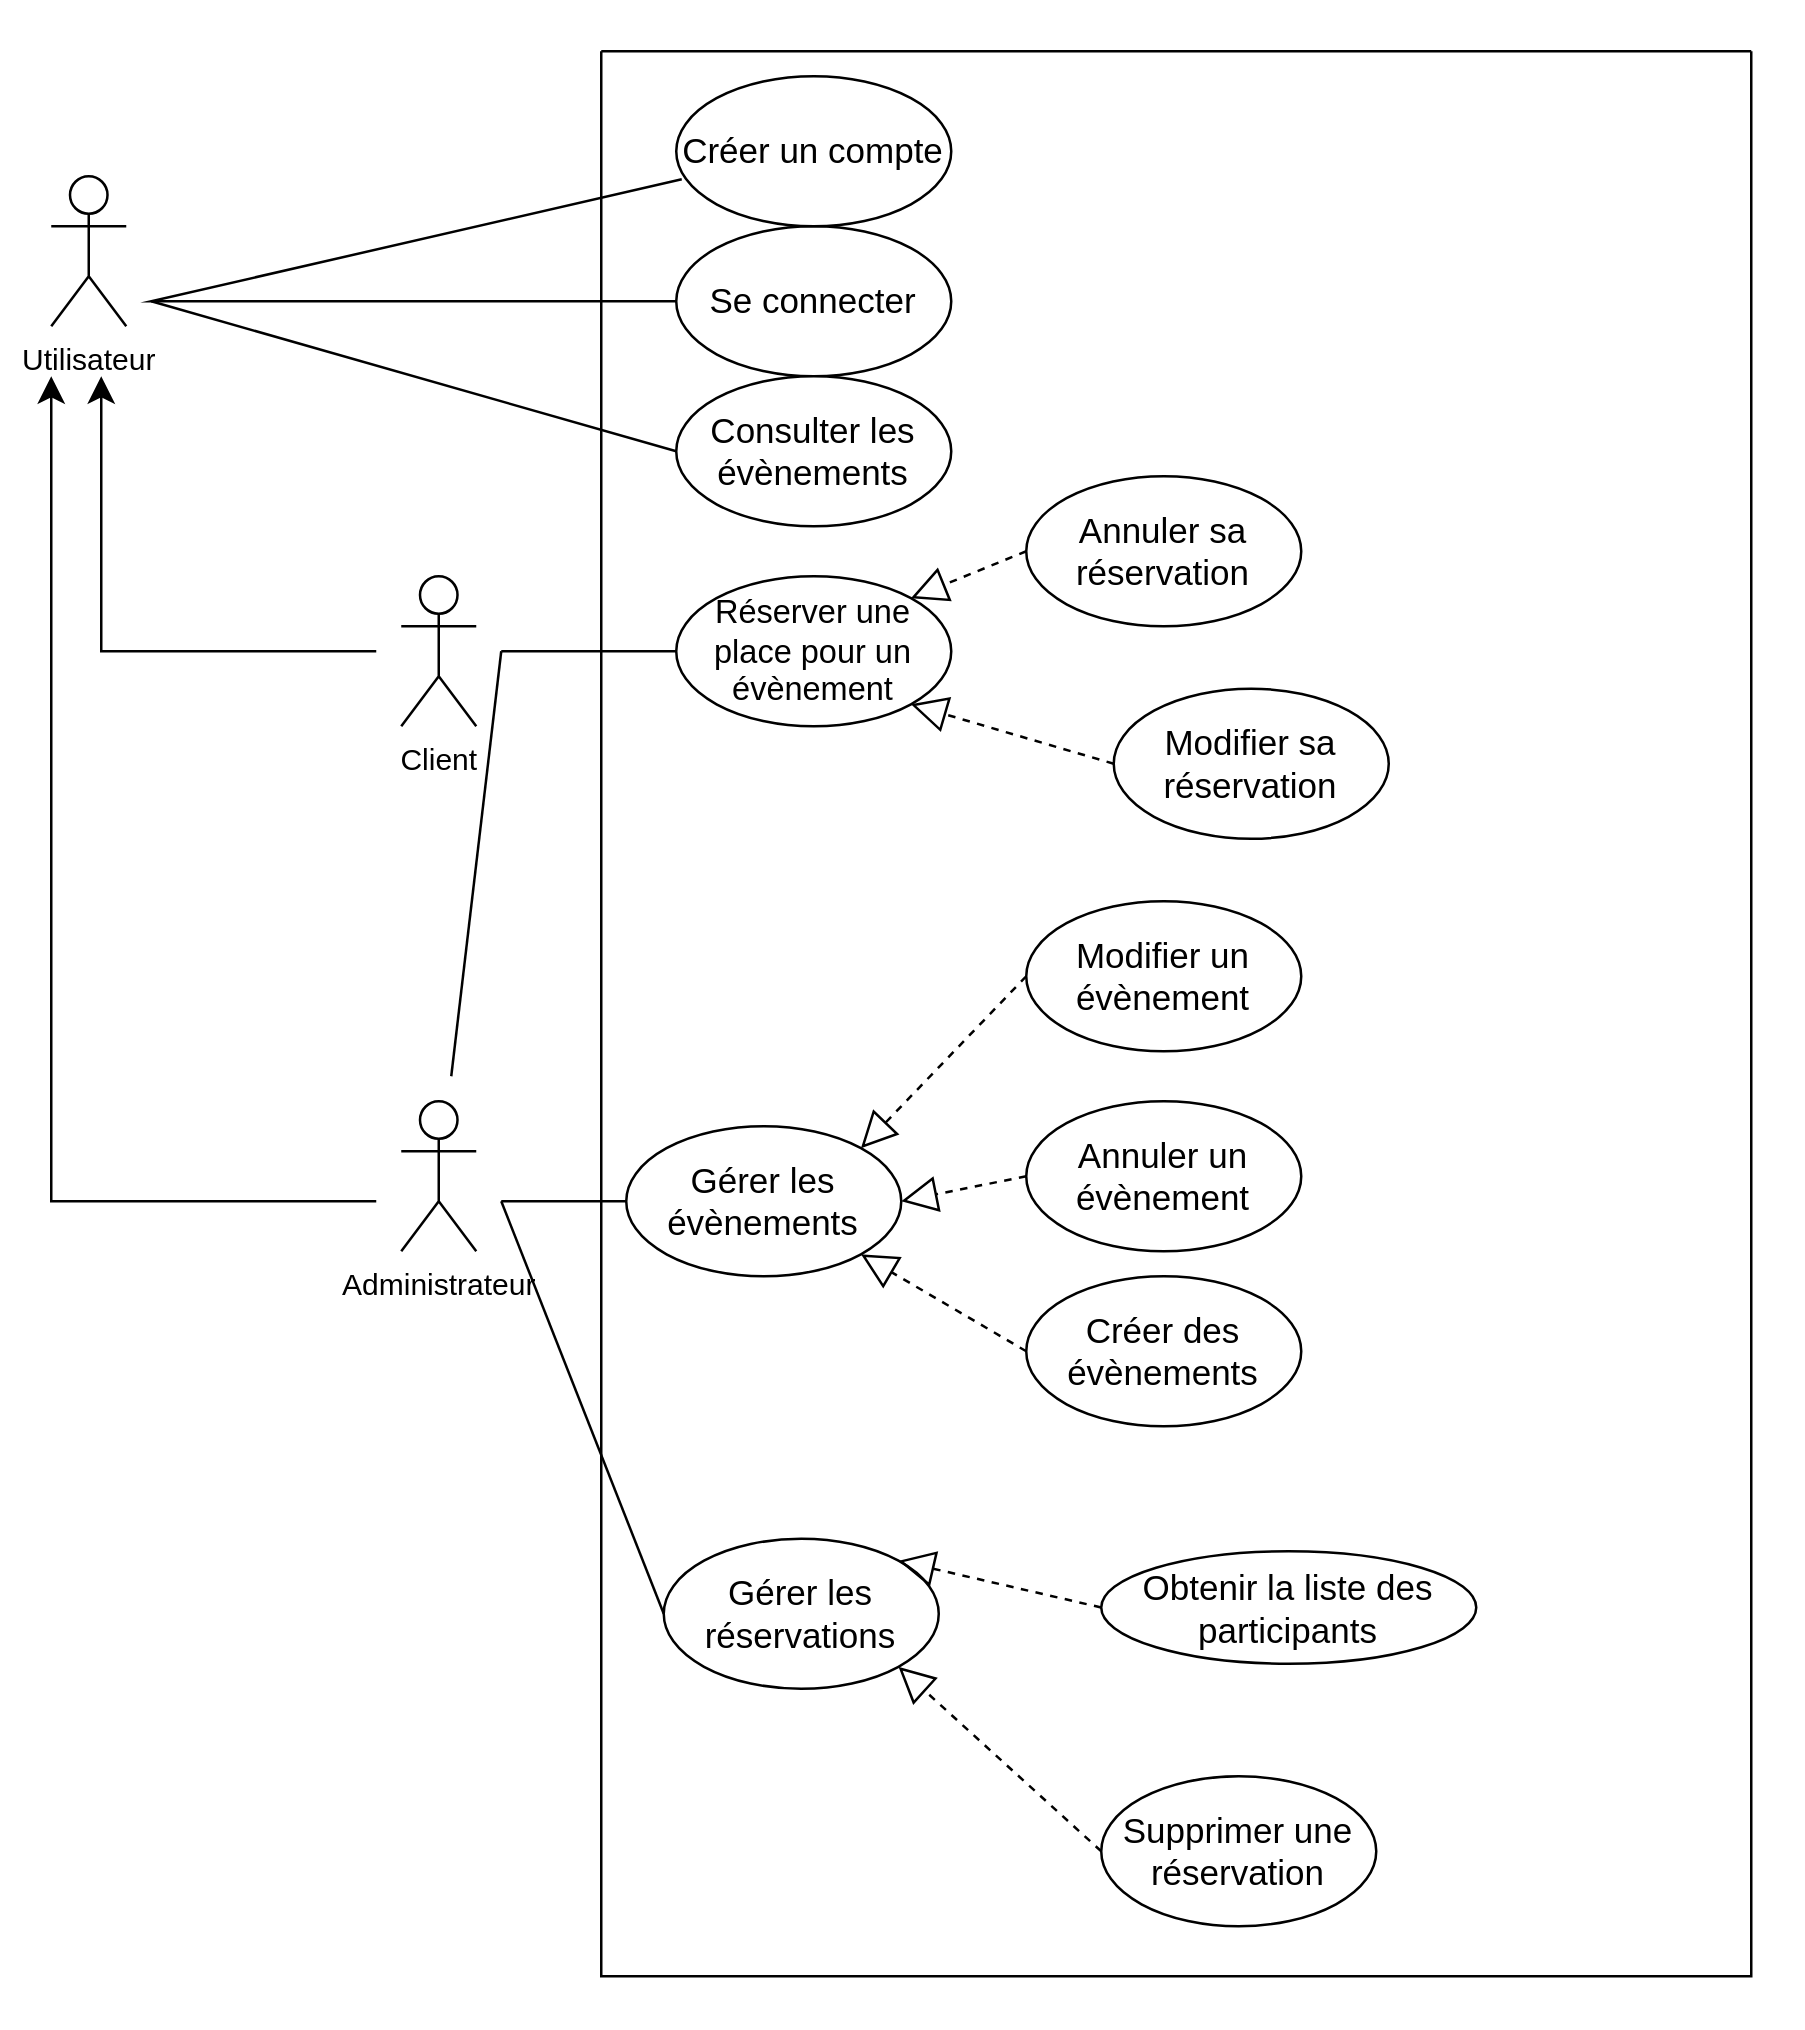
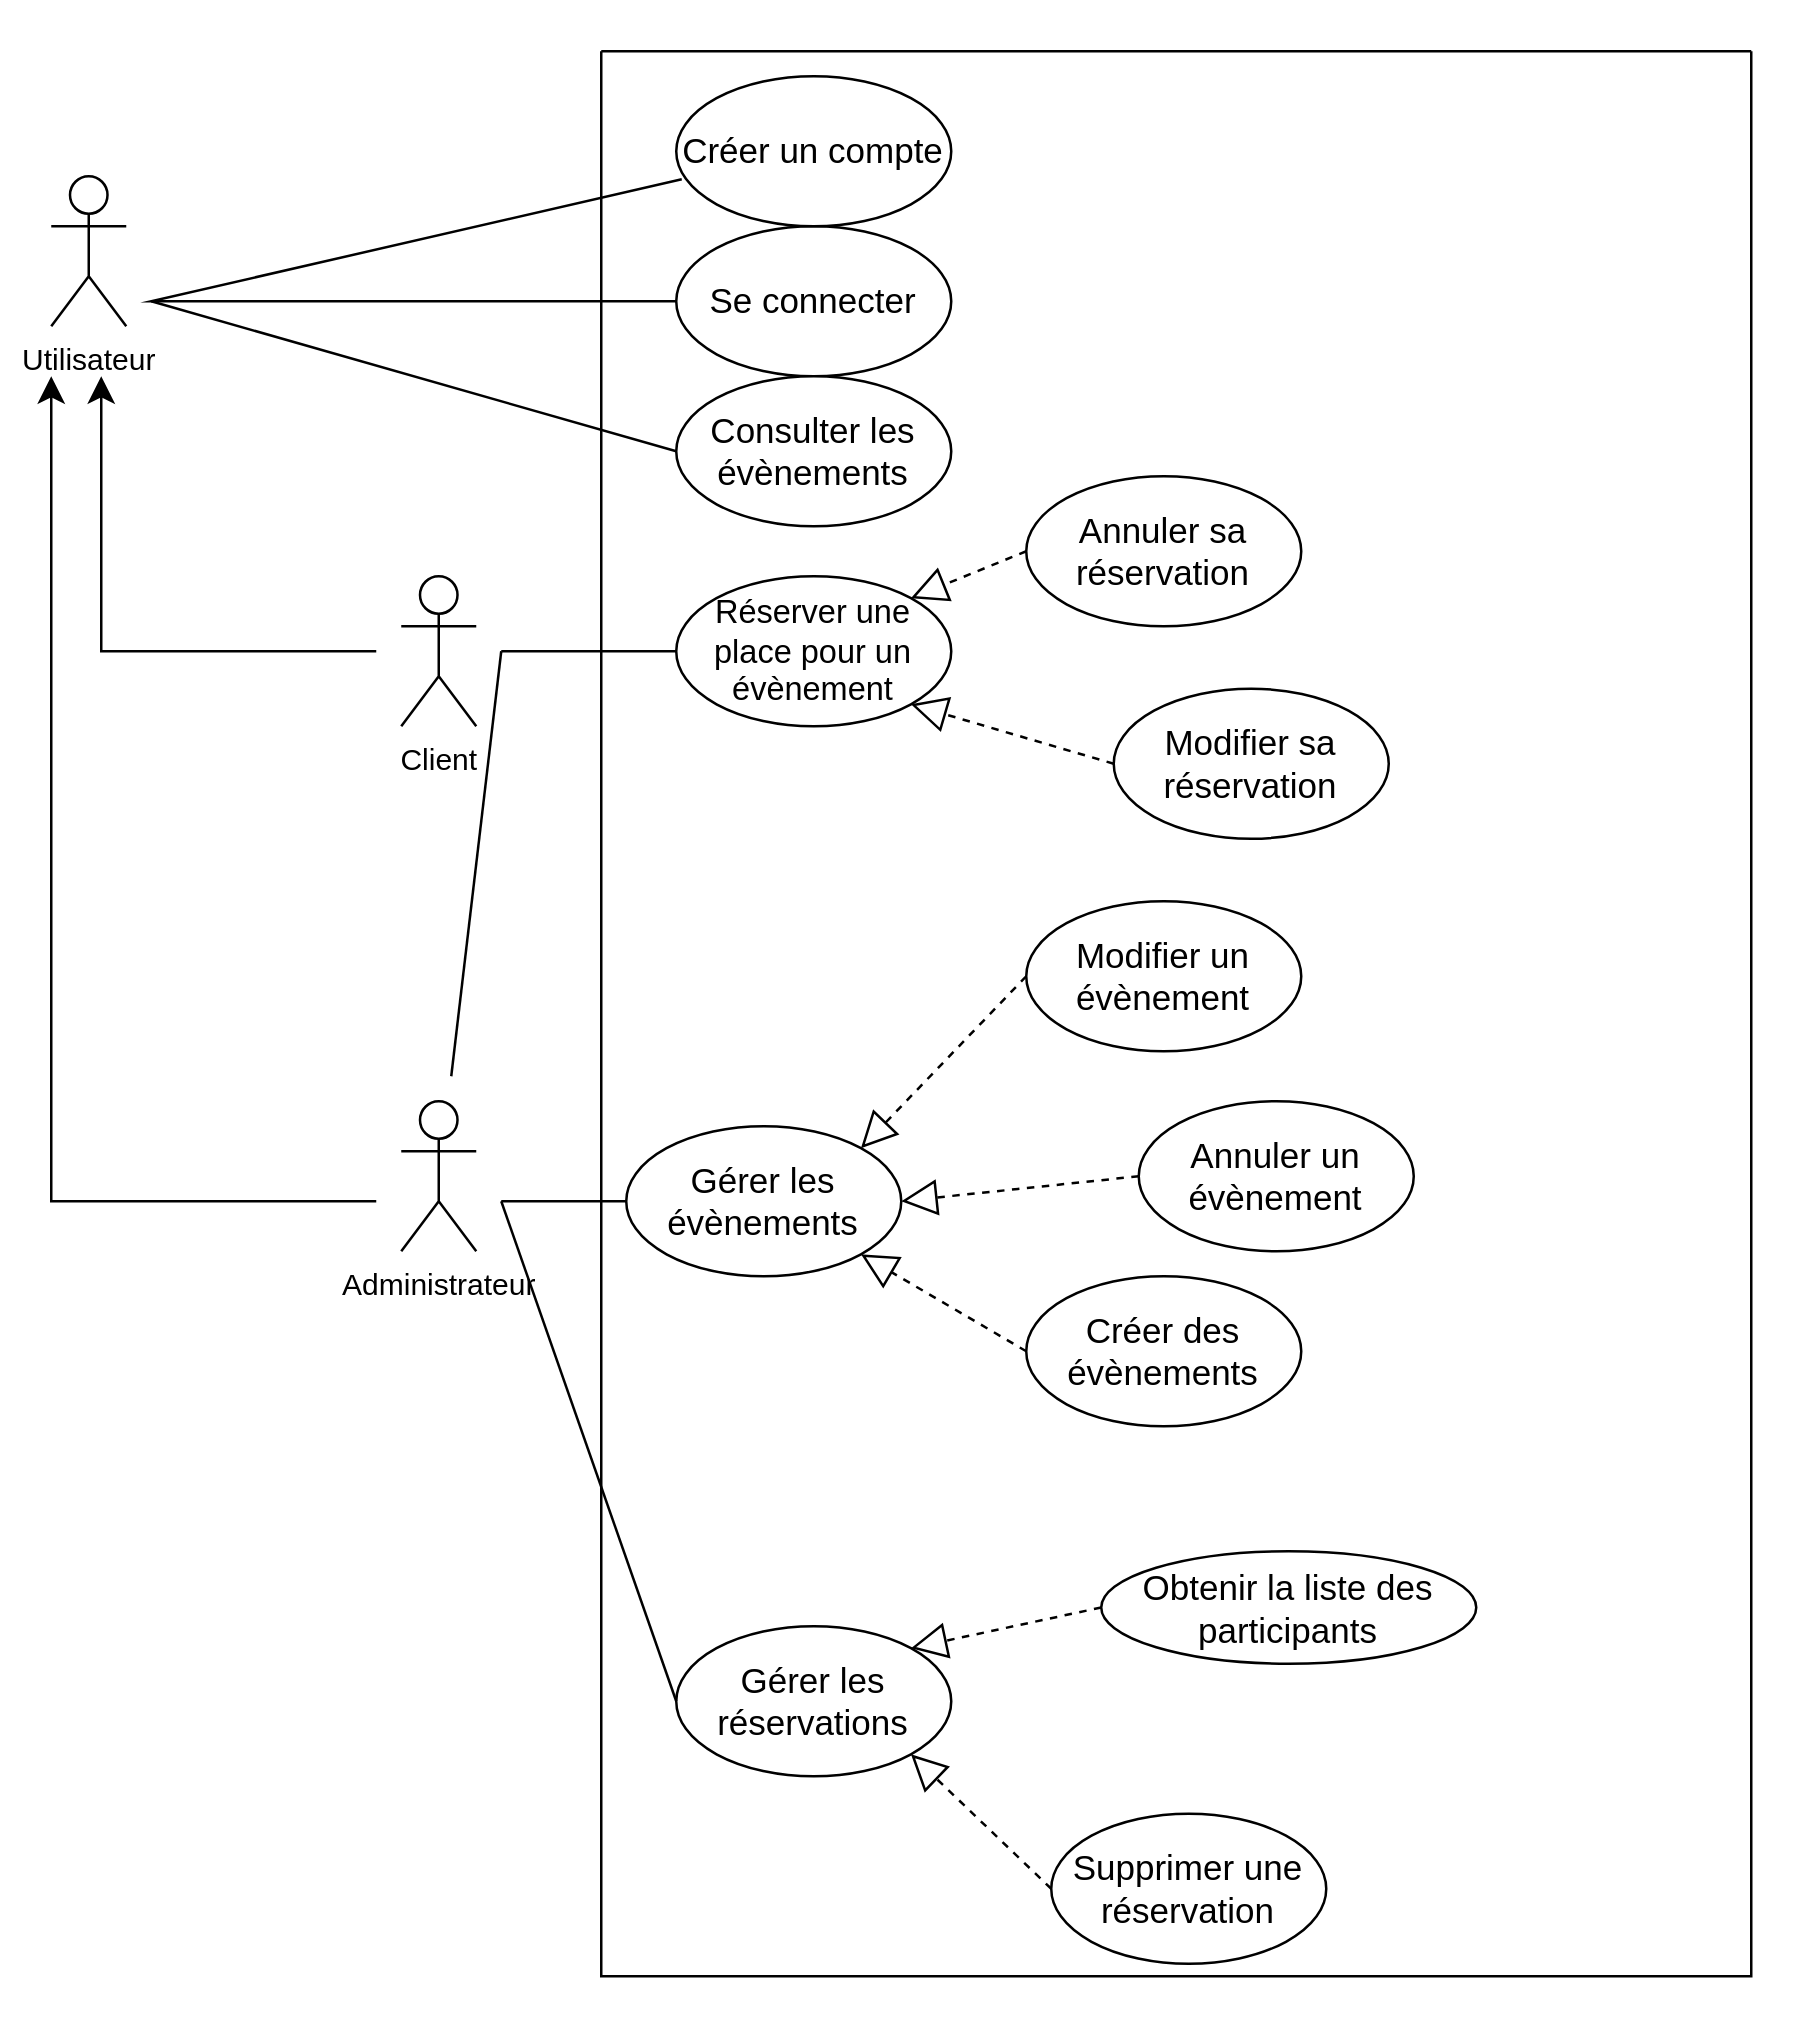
node "Annuler un évènement": moved (1164, 1176) -> (1276, 1176)
node "Gérer les réservations": moved (801, 1614) -> (814, 1701)
node "Supprimer une réservation": moved (1239, 1851) -> (1189, 1889)
